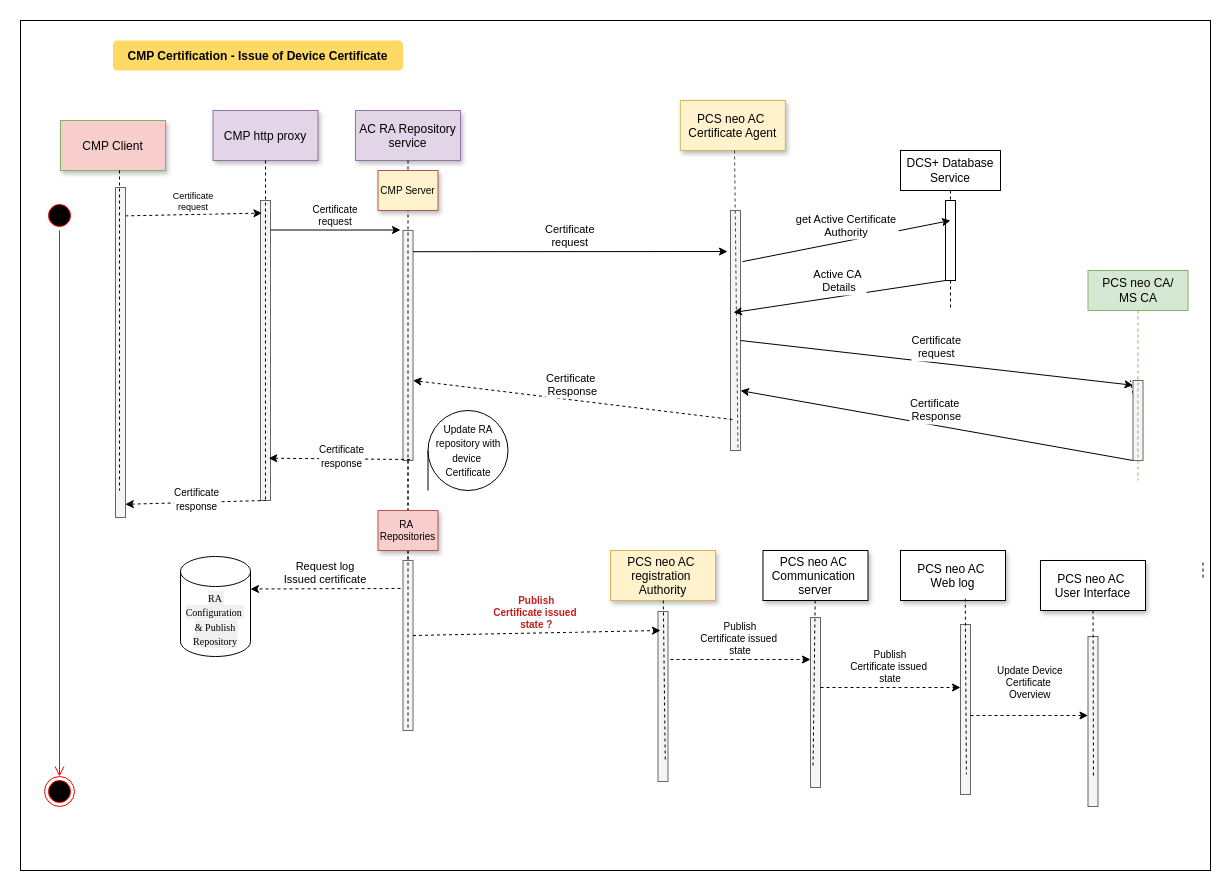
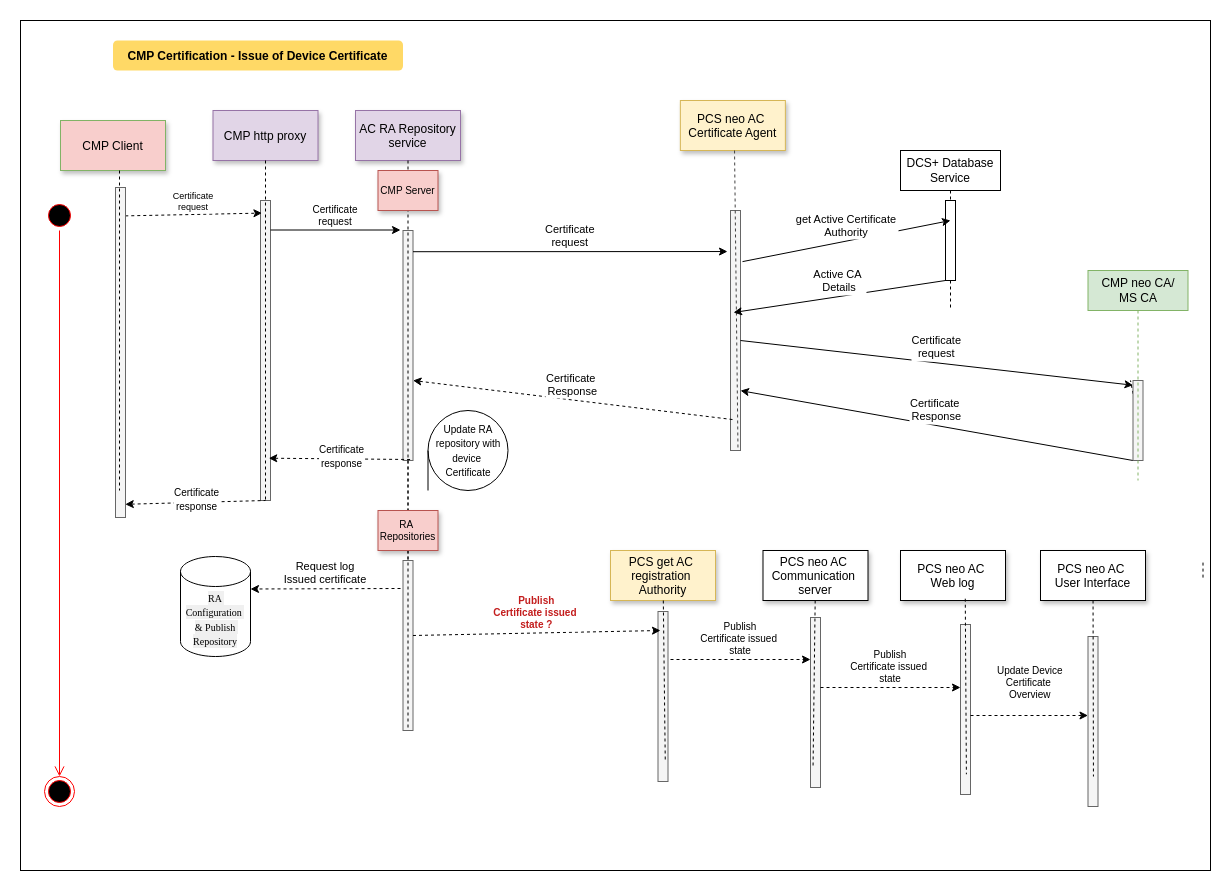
node "CMP Server": fillcolor #fff2cc -> #f8cecc
node "PCS neo CA/MS CA": label "PCS neo CA/MS CA" -> "CMP neo CA/MS CA"
node "PCS neo AC registration Authority": label "PCS neo AC registration Authority" -> "PCS get AC registration Authority"
node "PCS neo AC User Interface": moved (1093, 586) -> (1093, 576)
